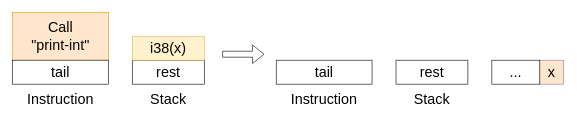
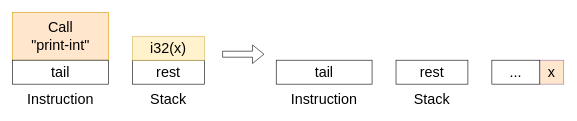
node "i38(x)": label "i38(x)" -> "i32(x)"
